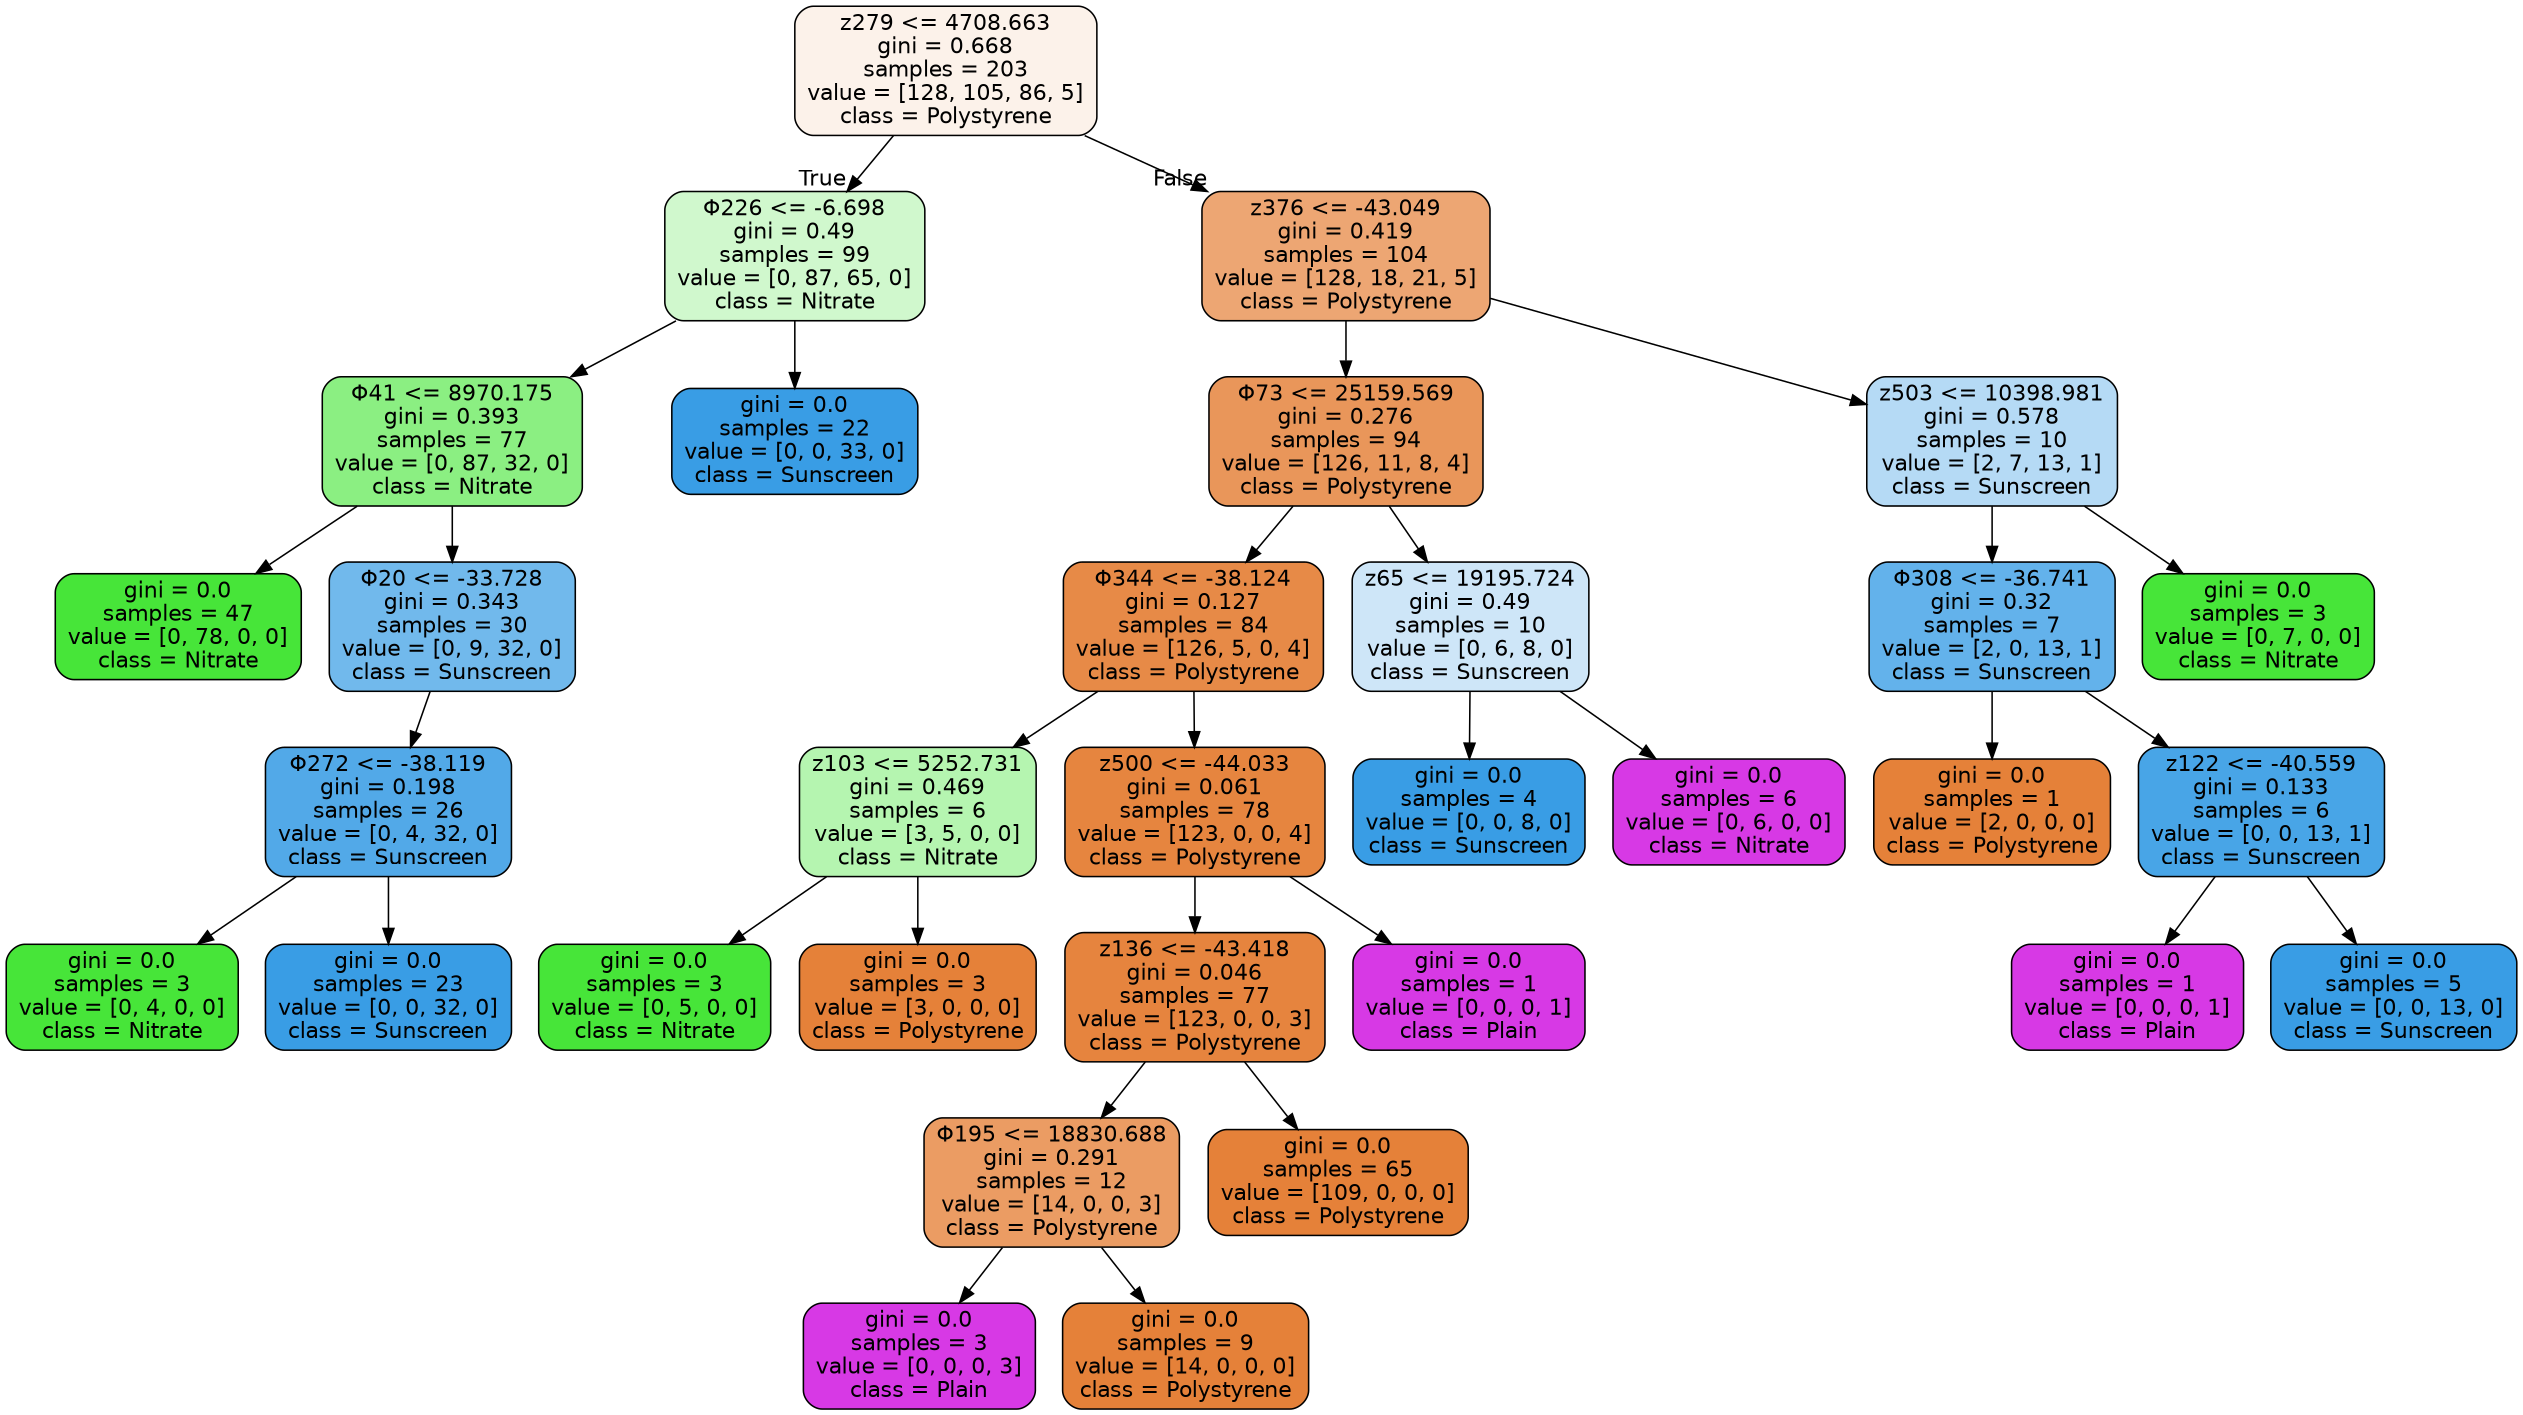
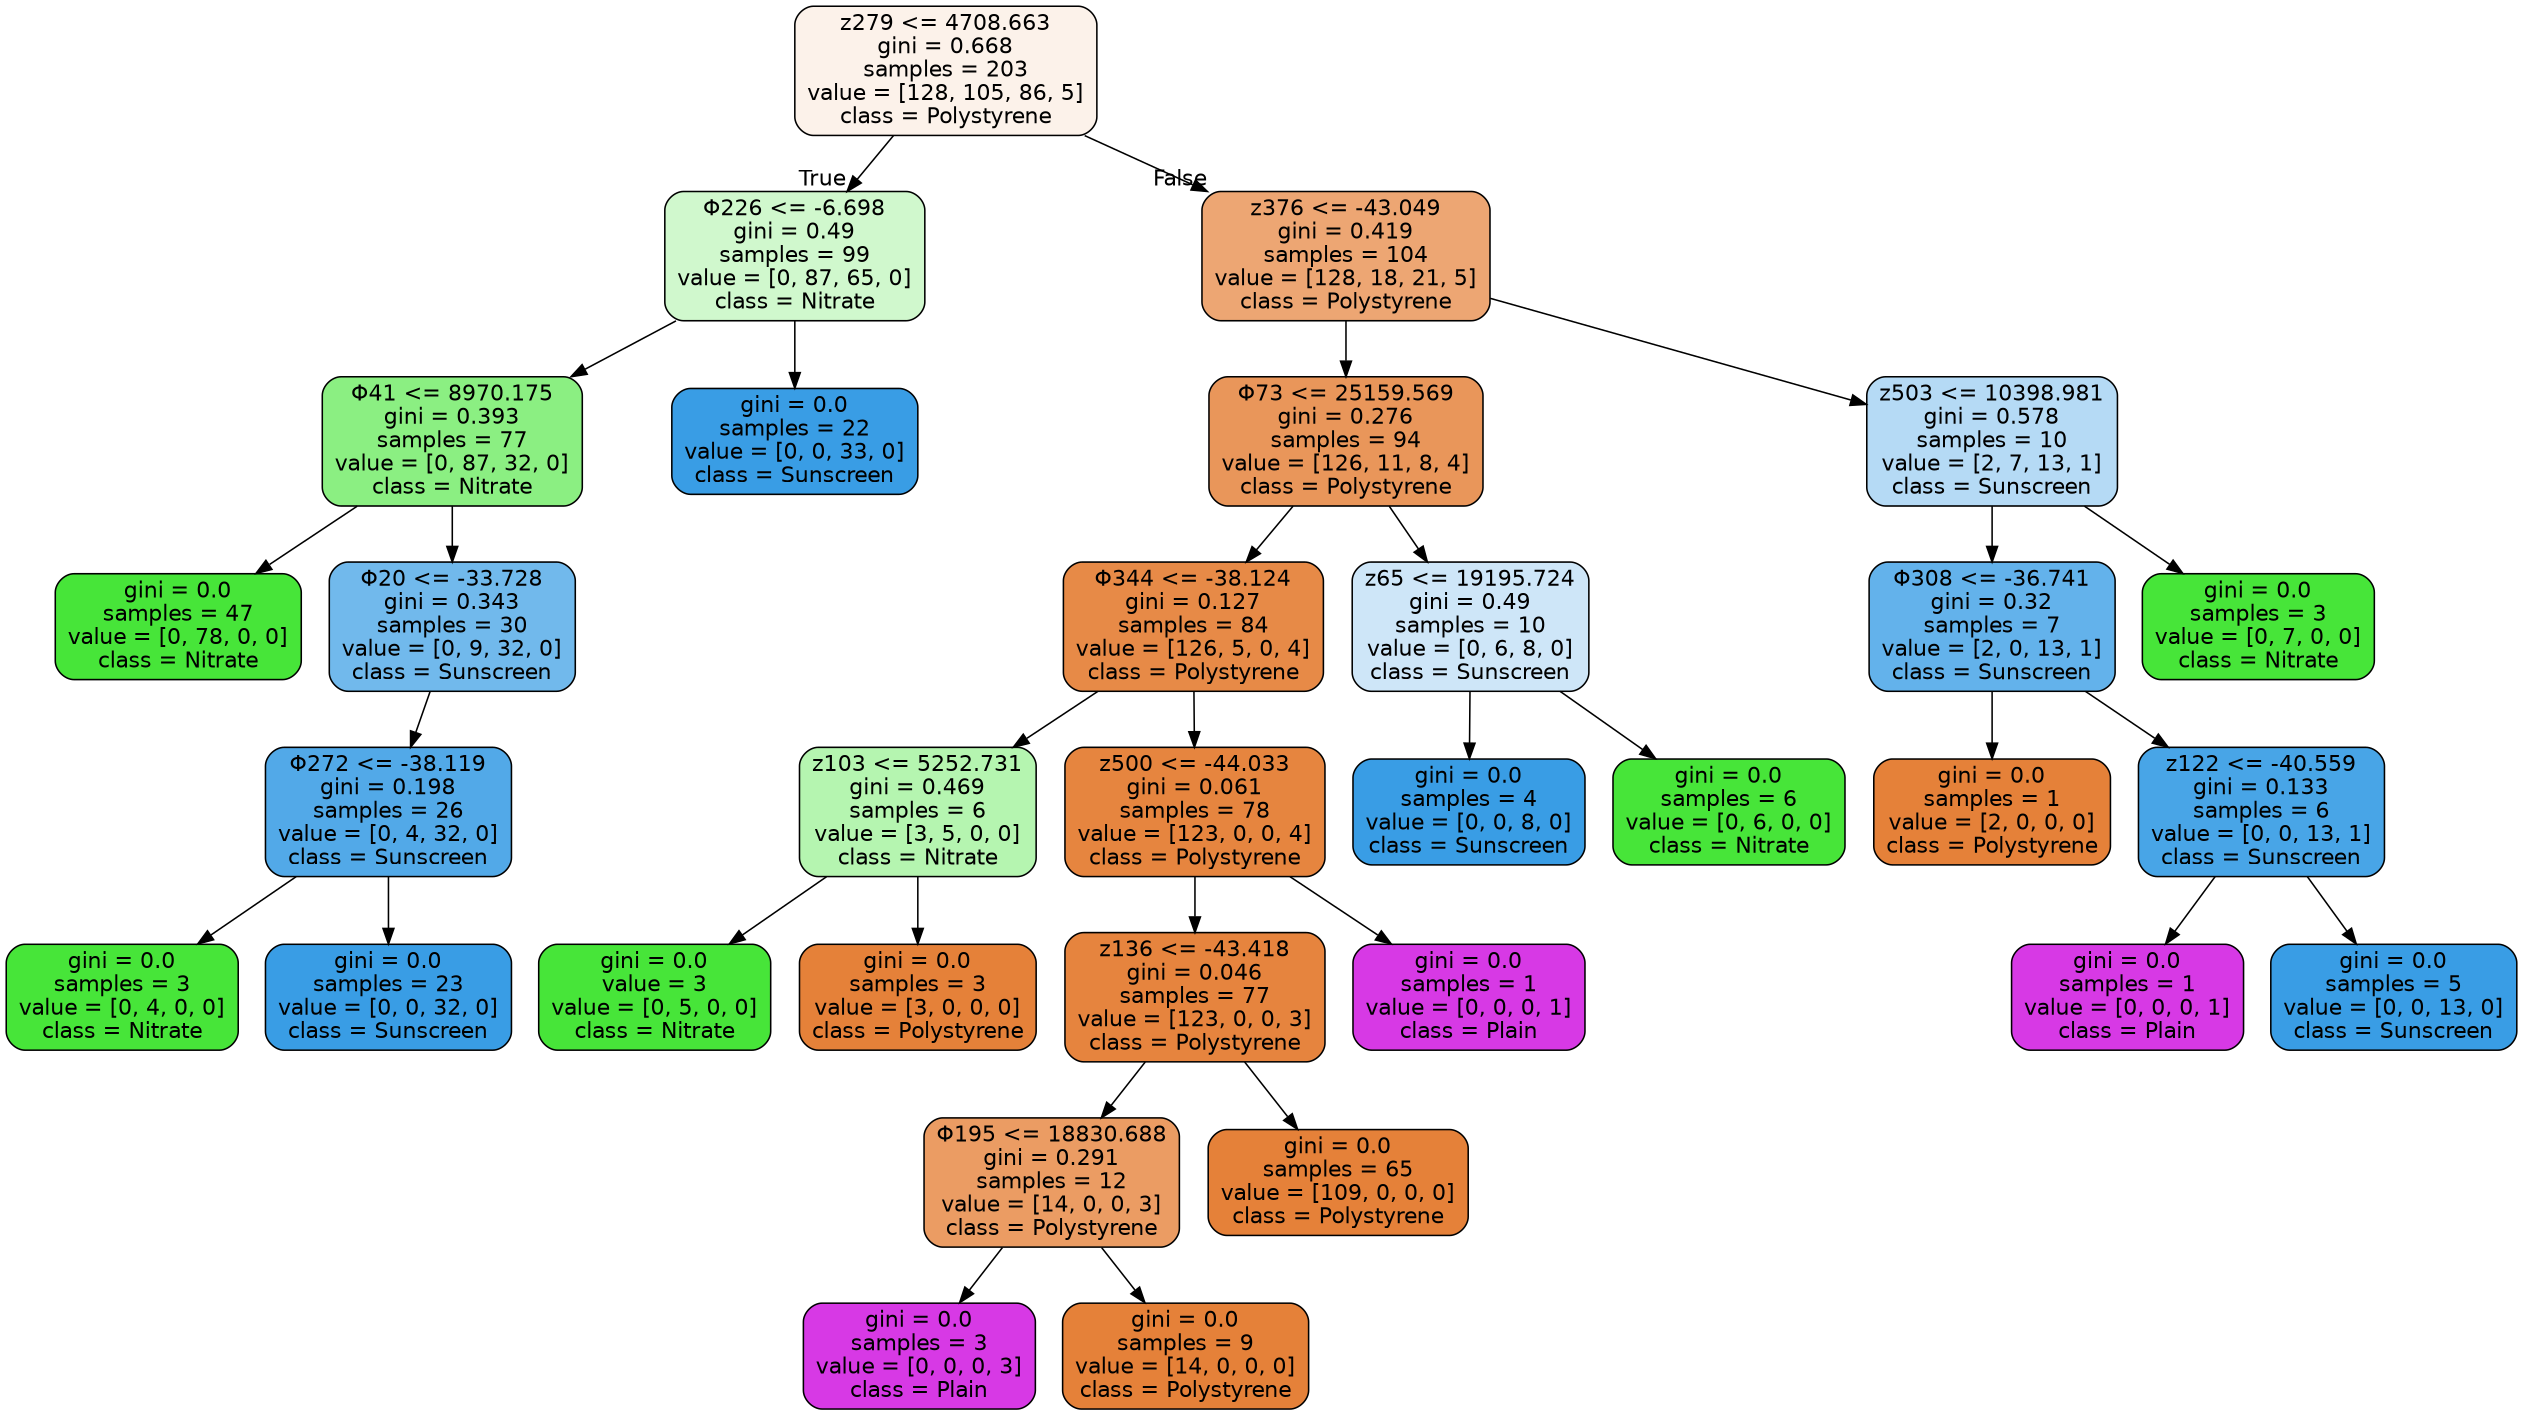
node "gini = 0.0 samples = 6 value = [0, 6, 0, 0] class = Nitrate": fillcolor #d739e5 -> #47e539
node "gini = 0.0 samples = 3 value = [0, 5, 0, 0] class = Nitrate": label "gini = 0.0 samples = 3 value = [0, 5, 0, 0] class = Nitrate" -> "gini = 0.0 value = 3 value = [0, 5, 0, 0] class = Nitrate"
